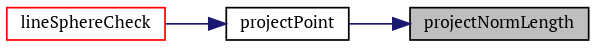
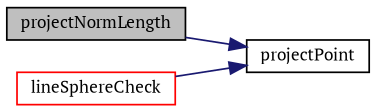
edge "projectPoint" -> "projectNormLength": reversed
